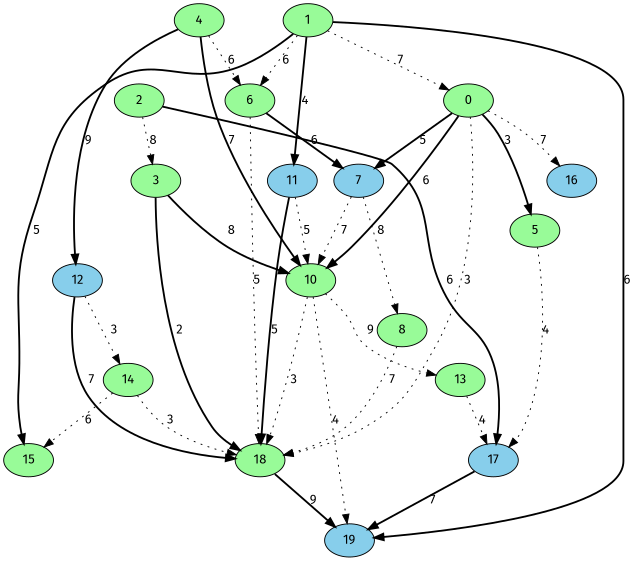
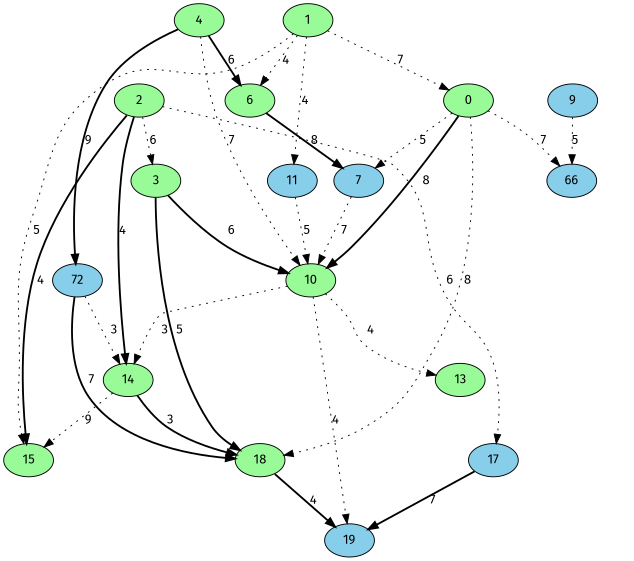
edge "4" -> "6": style dotted -> bold
edge "1" -> "6": label "6" -> "4"
edge "1" -> "11": style bold -> dotted
node "9": added
edge "0" -> "7": style bold -> dotted
edge "2" -> "3": label "8" -> "6"
edge "6" -> "7": label "6" -> "8"
edge "1" -> "15": style bold -> dotted
edge "4" -> "10": style bold -> dotted
edge "0" -> "10": label "6" -> "8"
node "16": label "16" -> "66"
edge "2" -> "17": style bold -> dotted
edge "3" -> "10": label "8" -> "6"
node "5": removed
edge "2" -> "14": added, label "4"
edge "1" -> "19": removed, label "6"
edge "2" -> "15": added, label "4"
edge "6" -> "18": removed, label "5"
node "12": label "12" -> "72"
edge "0" -> "18": label "3" -> "8"
edge "11" -> "18": removed, label "5"
edge "3" -> "18": label "2" -> "5"
edge "10" -> "13": label "9" -> "4"
node "8": removed
edge "10" -> "18": now "10" -> "14"
edge "13" -> "17": removed, label "4"
edge "14" -> "15": label "6" -> "9"
edge "14" -> "18": style dotted -> bold
edge "18" -> "19": label "9" -> "4"
